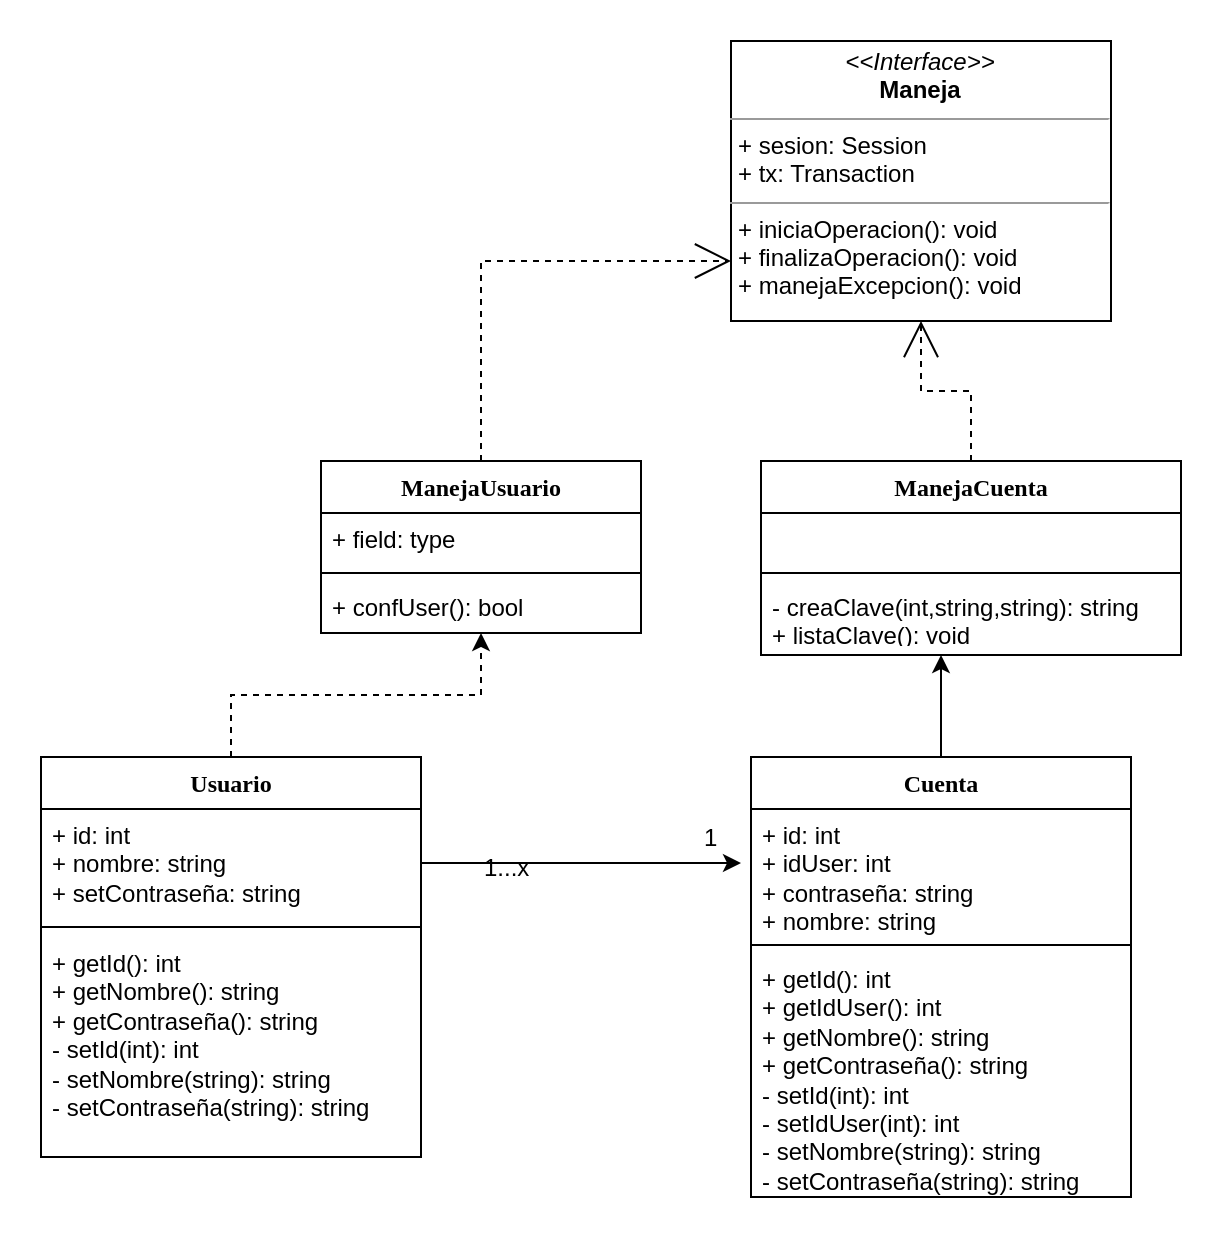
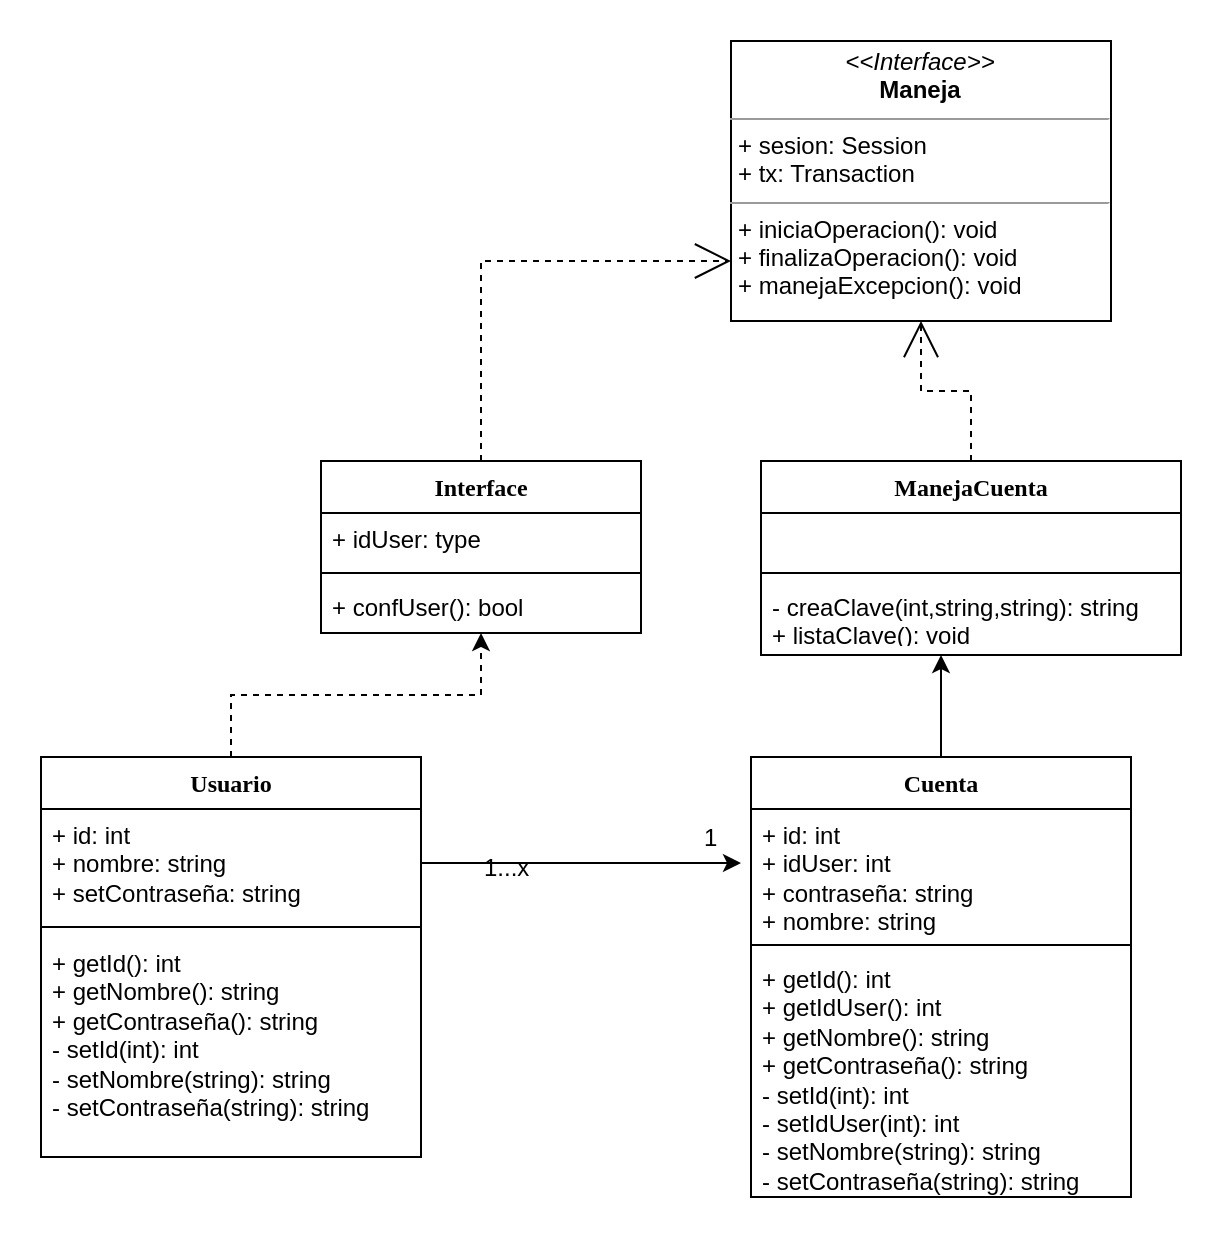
node "ManejaUsuario": label "ManejaUsuario" -> "Interface"
node "+ field: type": label "+ field: type" -> "+ idUser: type"
